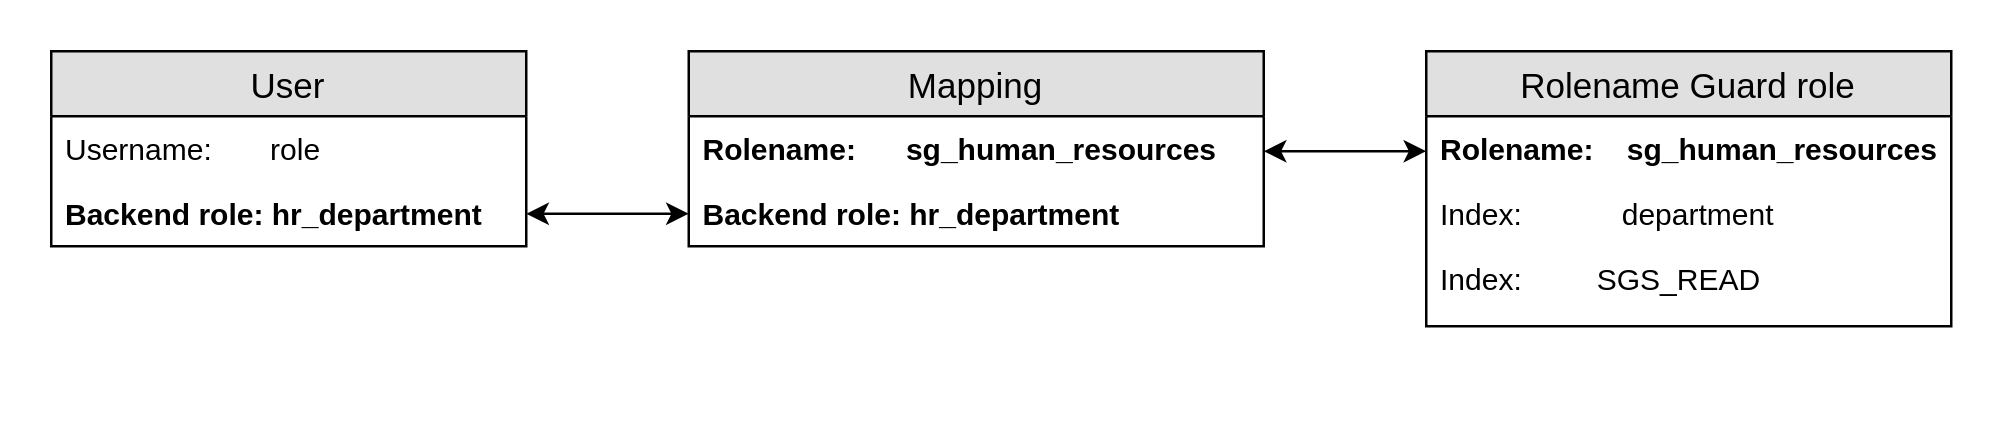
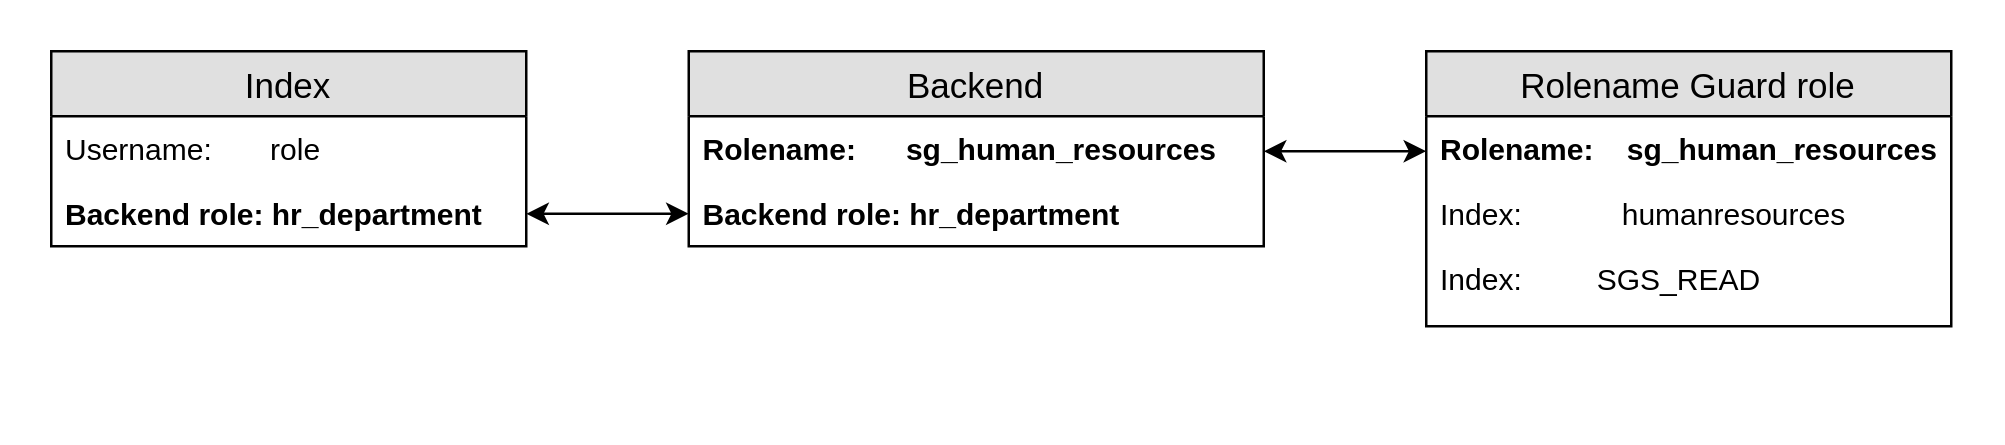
node "User": label "User" -> "Index"
node "Mapping": label "Mapping" -> "Backend"
node "Index: department": label "Index: department" -> "Index: humanresources"
